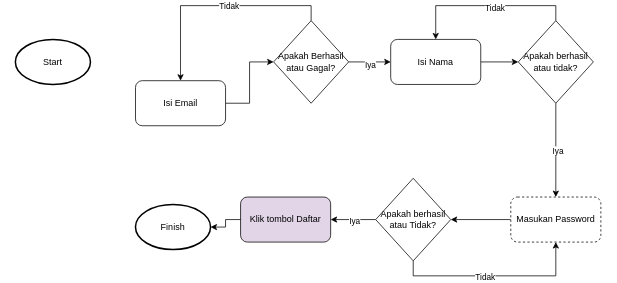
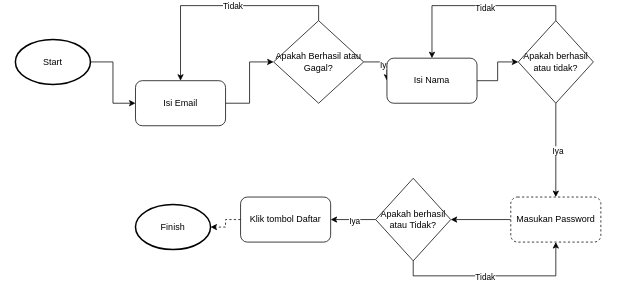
node "Apakah Berhasil atau Gagal?": size 75x83 -> 90x83
node "Isi Nama": moved (435, 62) -> (432, 81)
edge "Start" -> "Isi Email": added
node "Klik tombol Daftar": fillcolor #e1d5e7 -> #ffffff
edge "Klik tombol Daftar" -> "Finish": style solid -> dashed
